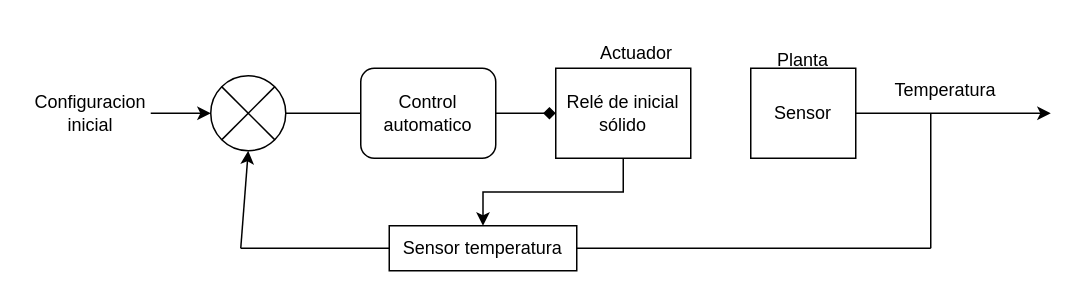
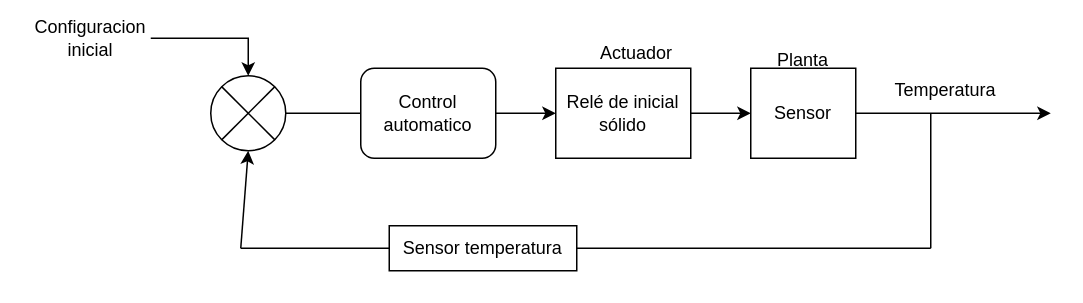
node "Configuracion inicial": moved (91, 113) -> (91, 38)
edge "Control automatico" -> "Relé de inicial sólido": arrowhead diamond -> classic
edge "Relé de inicial sólido" -> "Sensor temperatura": now "Relé de inicial sólido" -> "Sensor"
